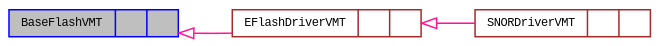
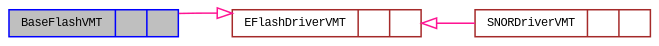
edge "EFlashDriverVMT" -> "BaseFlashVMT": reversed
